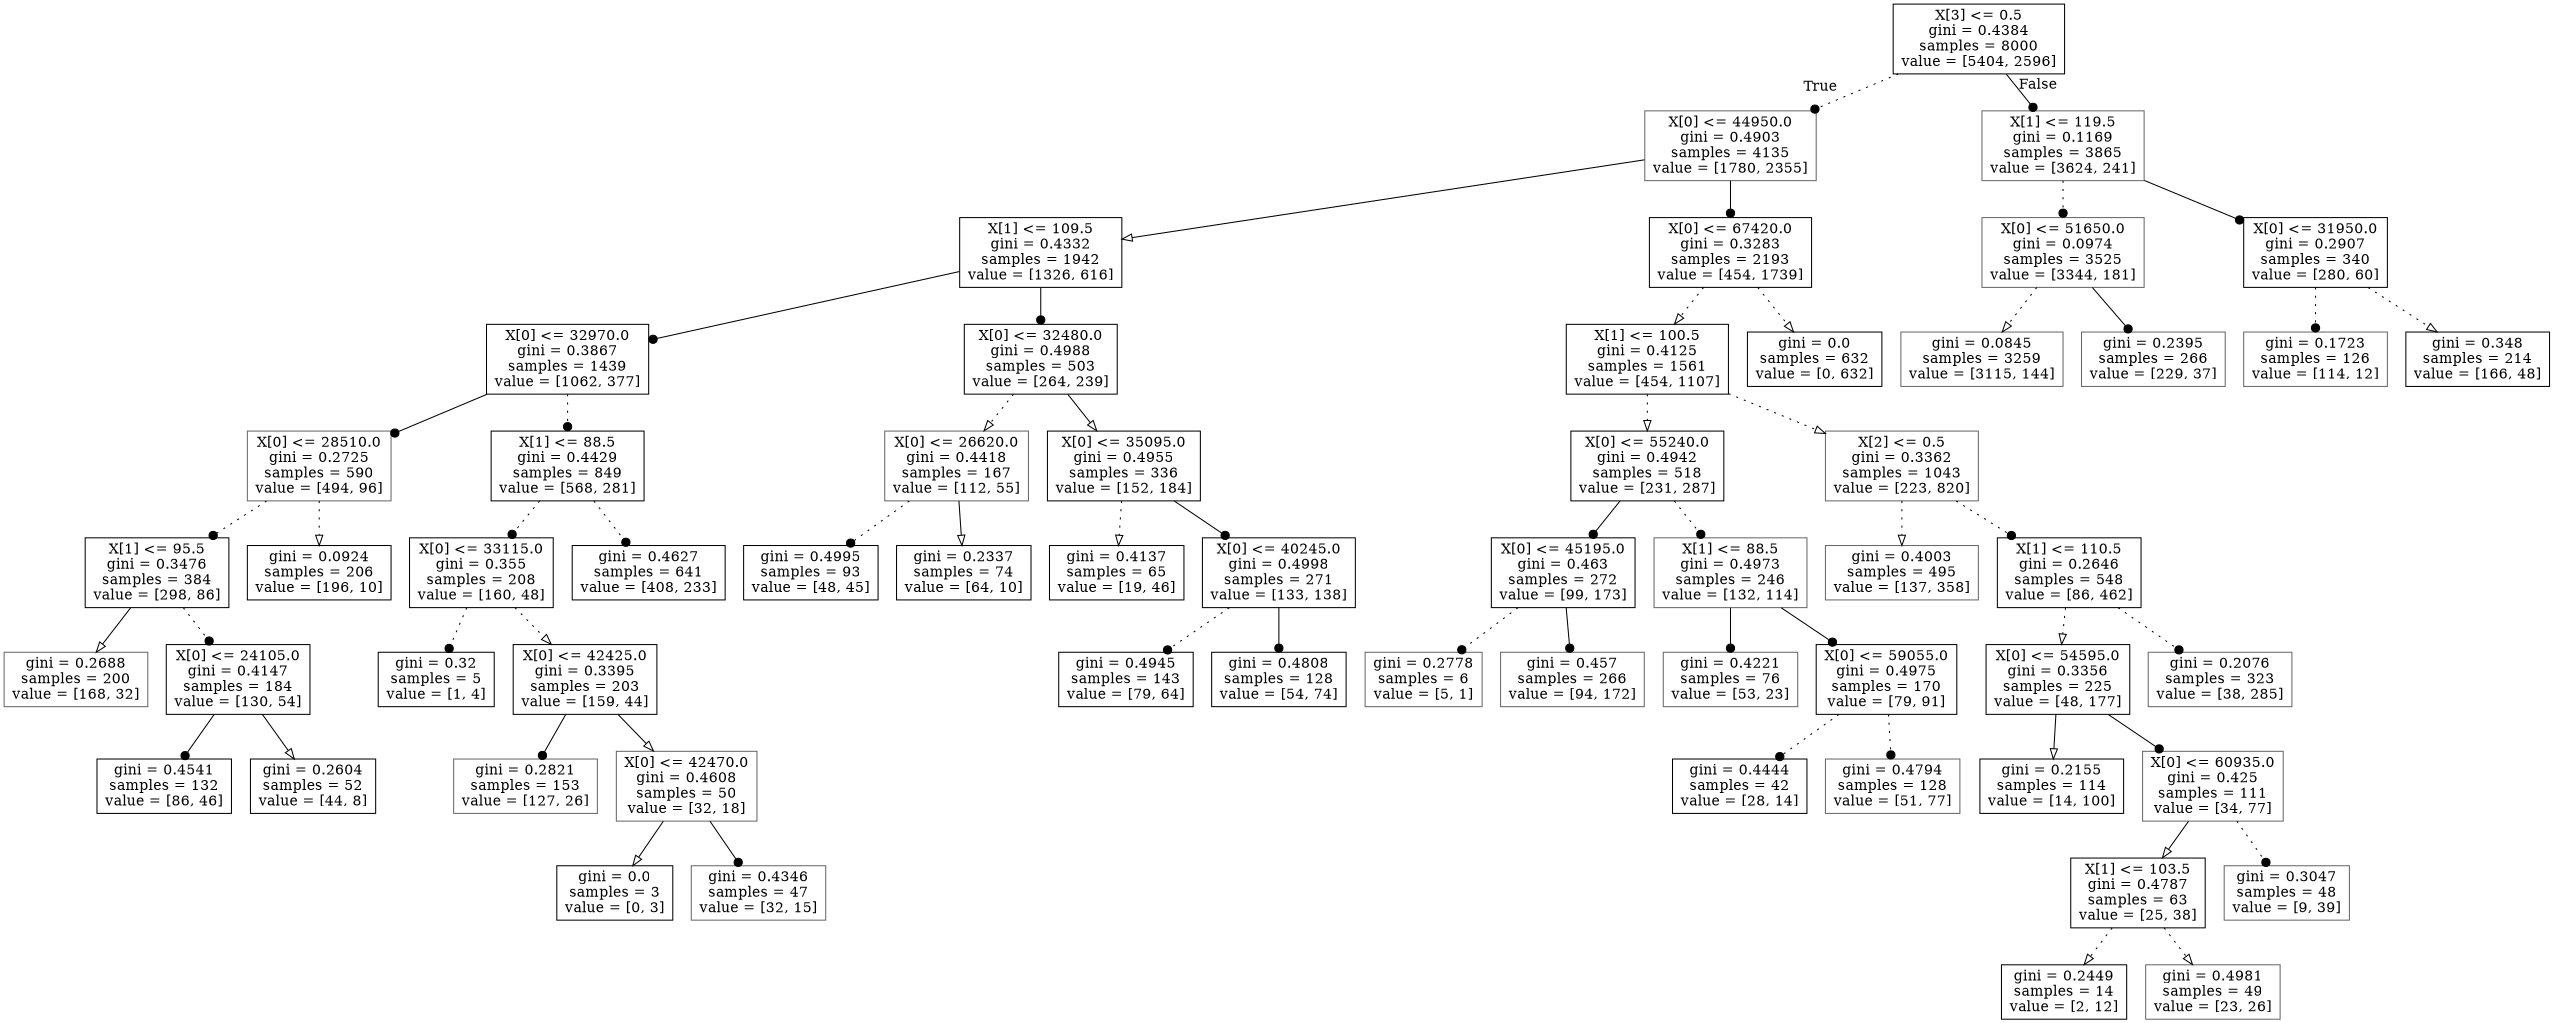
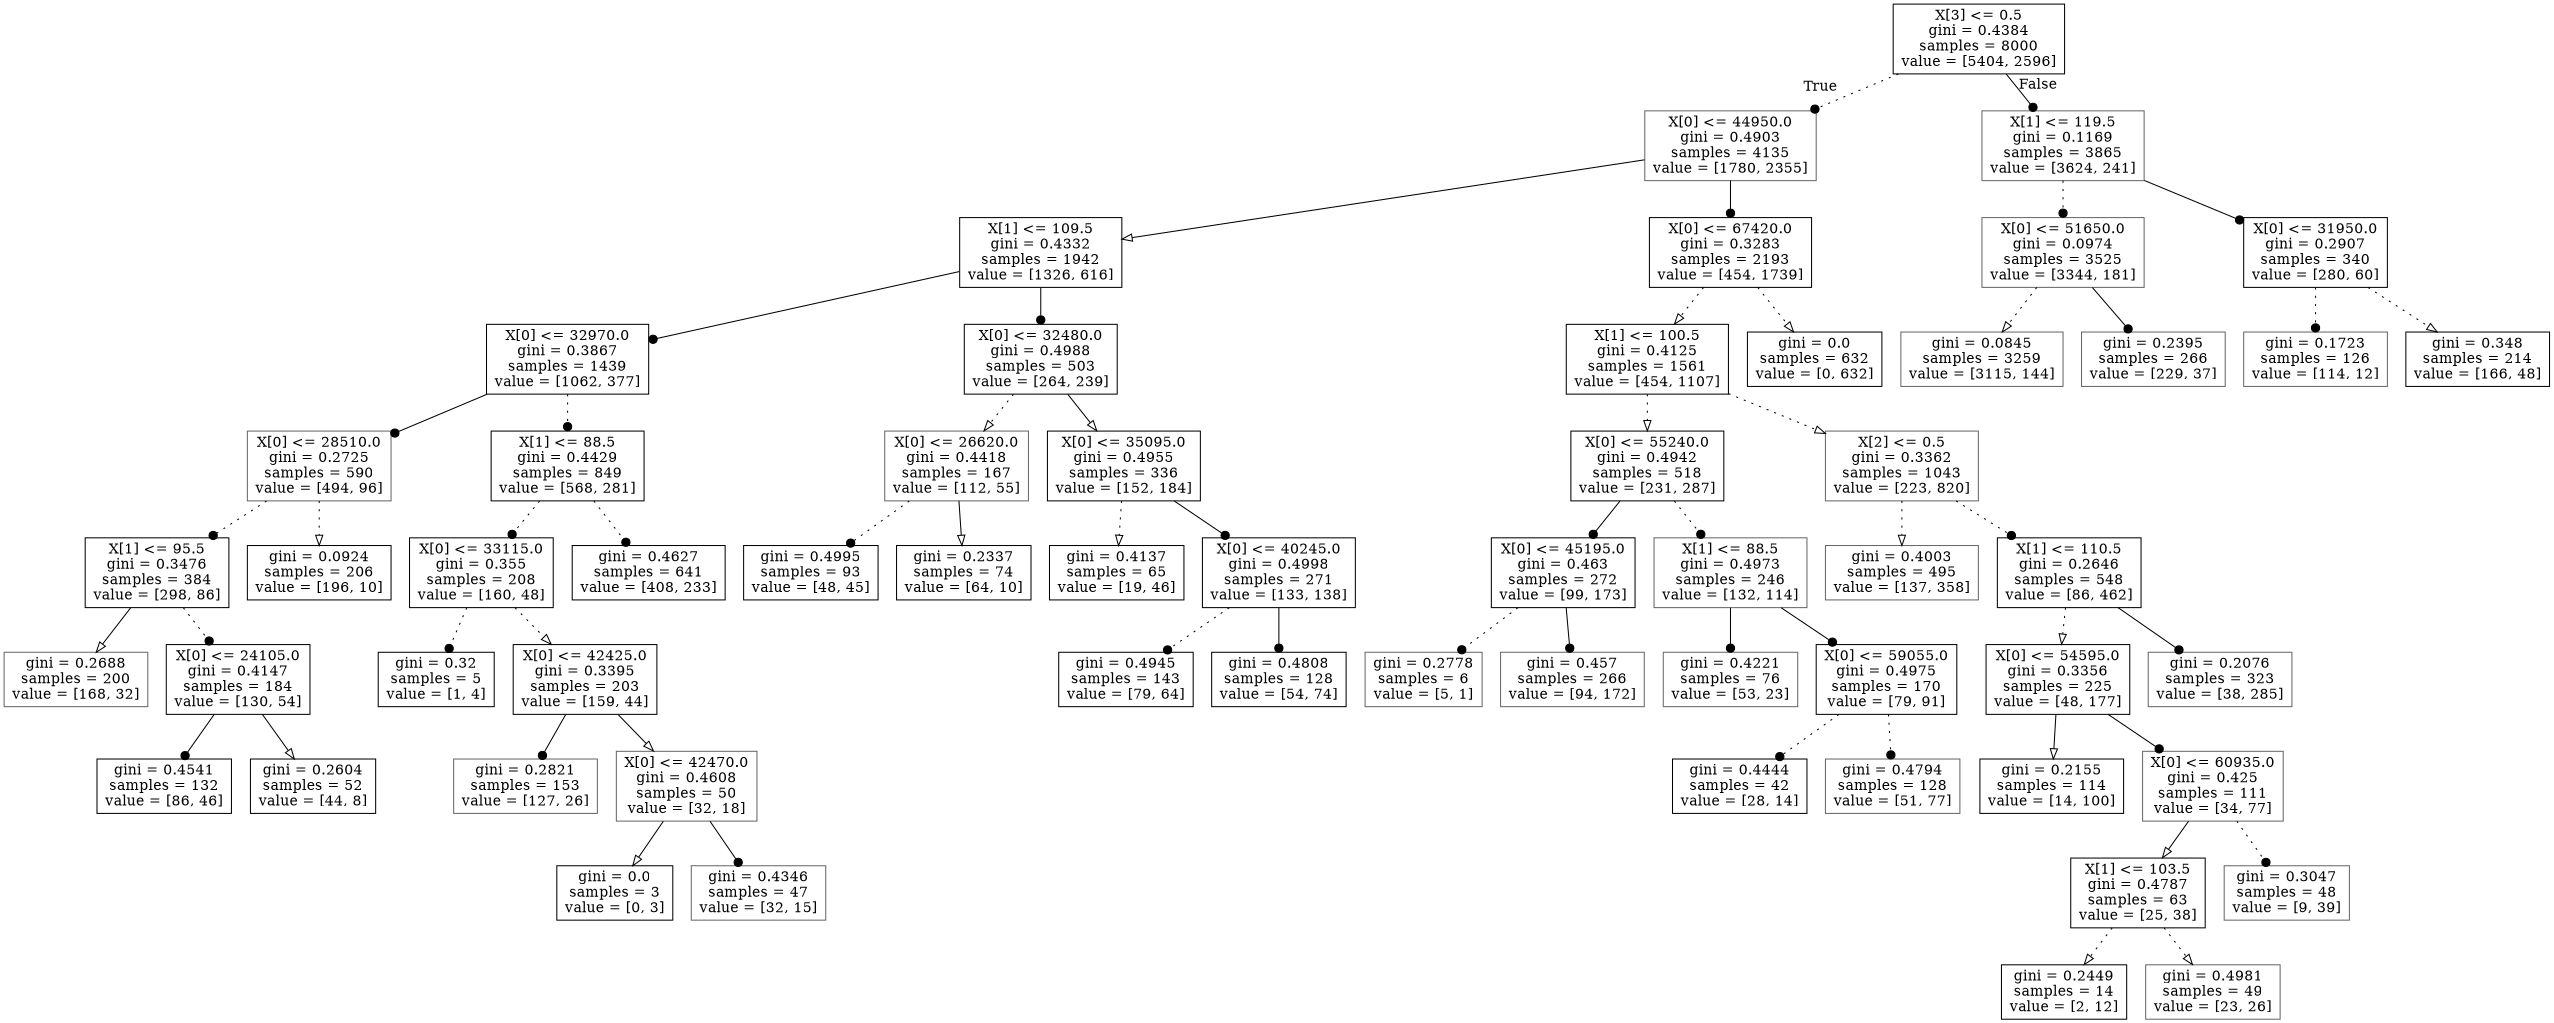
edge "X[1] <= 110.5 gini = 0.2646 samples = 548 value = [86, 462]" -> "gini = 0.2076 samples = 323 value = [38, 285]": style dotted -> solid
